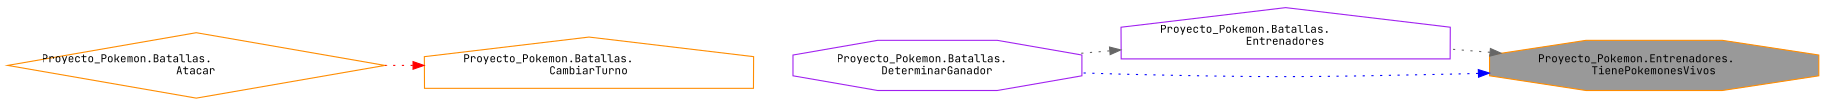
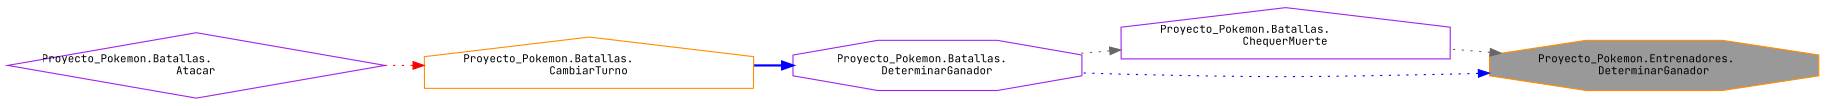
node "Proyecto_Pokemon.Batallas. Entrenadores": label "Proyecto_Pokemon.Batallas. Entrenadores" -> "Proyecto_Pokemon.Batallas. ChequerMuerte"
node "Proyecto_Pokemon.Batallas. Atacar": color darkorange -> purple
edge "Proyecto_Pokemon.Batallas. CambiarTurno" -> "Proyecto_Pokemon.Batallas. DeterminarGanador": added
node "Proyecto_Pokemon.Entrenadores. TienePokemonesVivos": label "Proyecto_Pokemon.Entrenadores. TienePokemonesVivos" -> "Proyecto_Pokemon.Entrenadores. DeterminarGanador"
